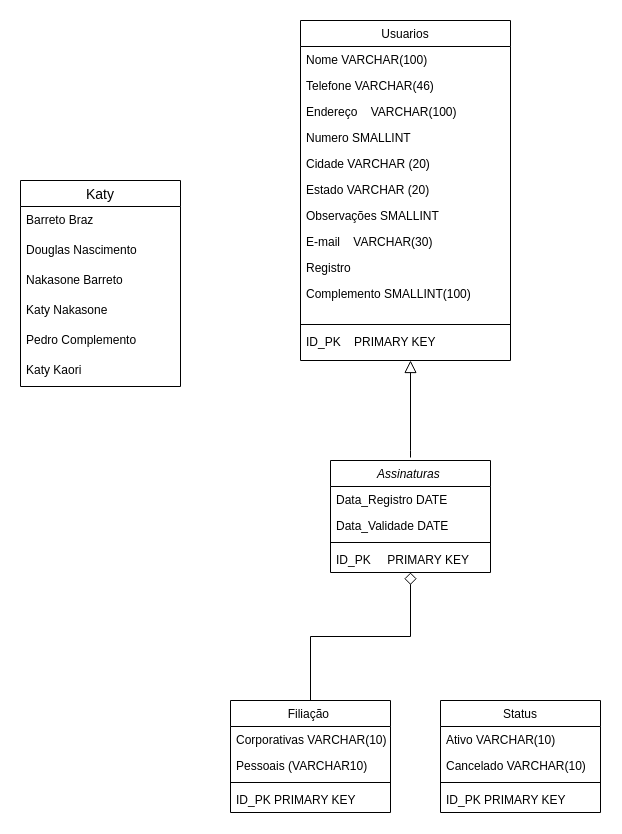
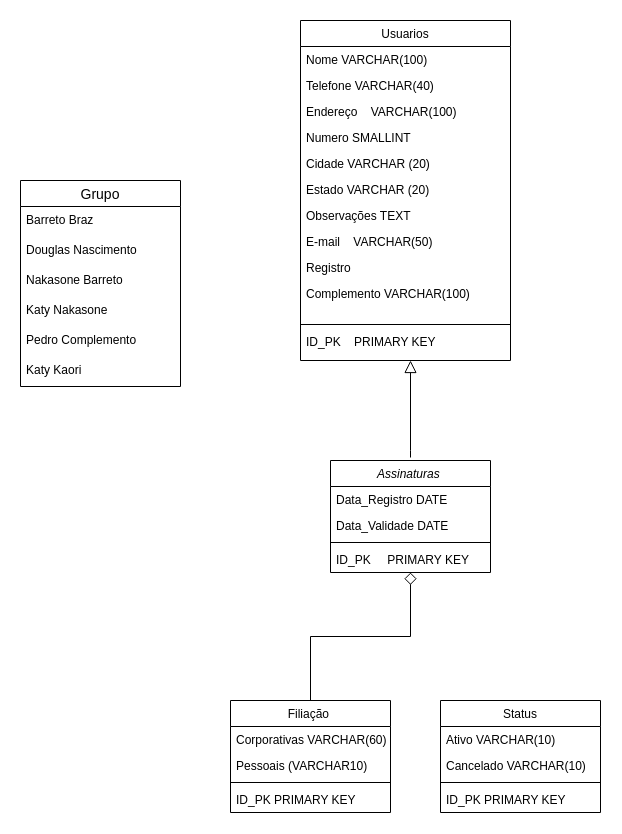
node "Telefone VARCHAR(46)": label "Telefone VARCHAR(46)" -> "Telefone VARCHAR(40)"
node "Katy": label "Katy" -> "Grupo"
node "Observações SMALLINT": label "Observações SMALLINT" -> "Observações TEXT"
node "E-mail VARCHAR(30)": label "E-mail VARCHAR(30)" -> "E-mail VARCHAR(50)"
node "Complemento SMALLINT(100)": label "Complemento SMALLINT(100)" -> "Complemento VARCHAR(100)"
node "Corporativas VARCHAR(10)": label "Corporativas VARCHAR(10)" -> "Corporativas VARCHAR(60)"
